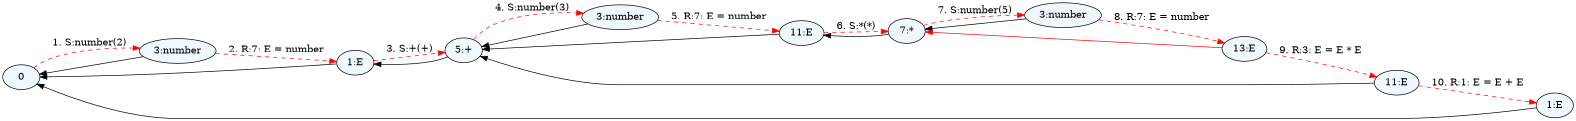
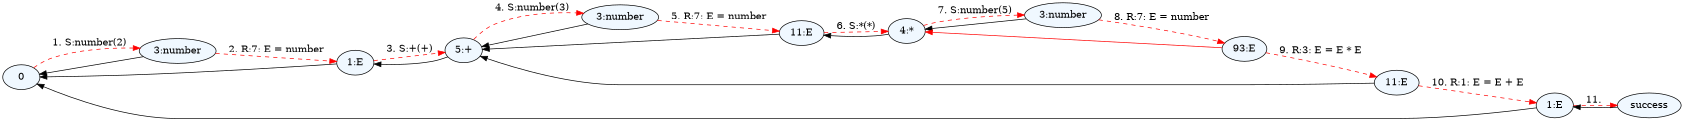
node "7:*": label "7:*" -> "4:*"
node "13:E": label "13:E" -> "93:E"
node "success": added
